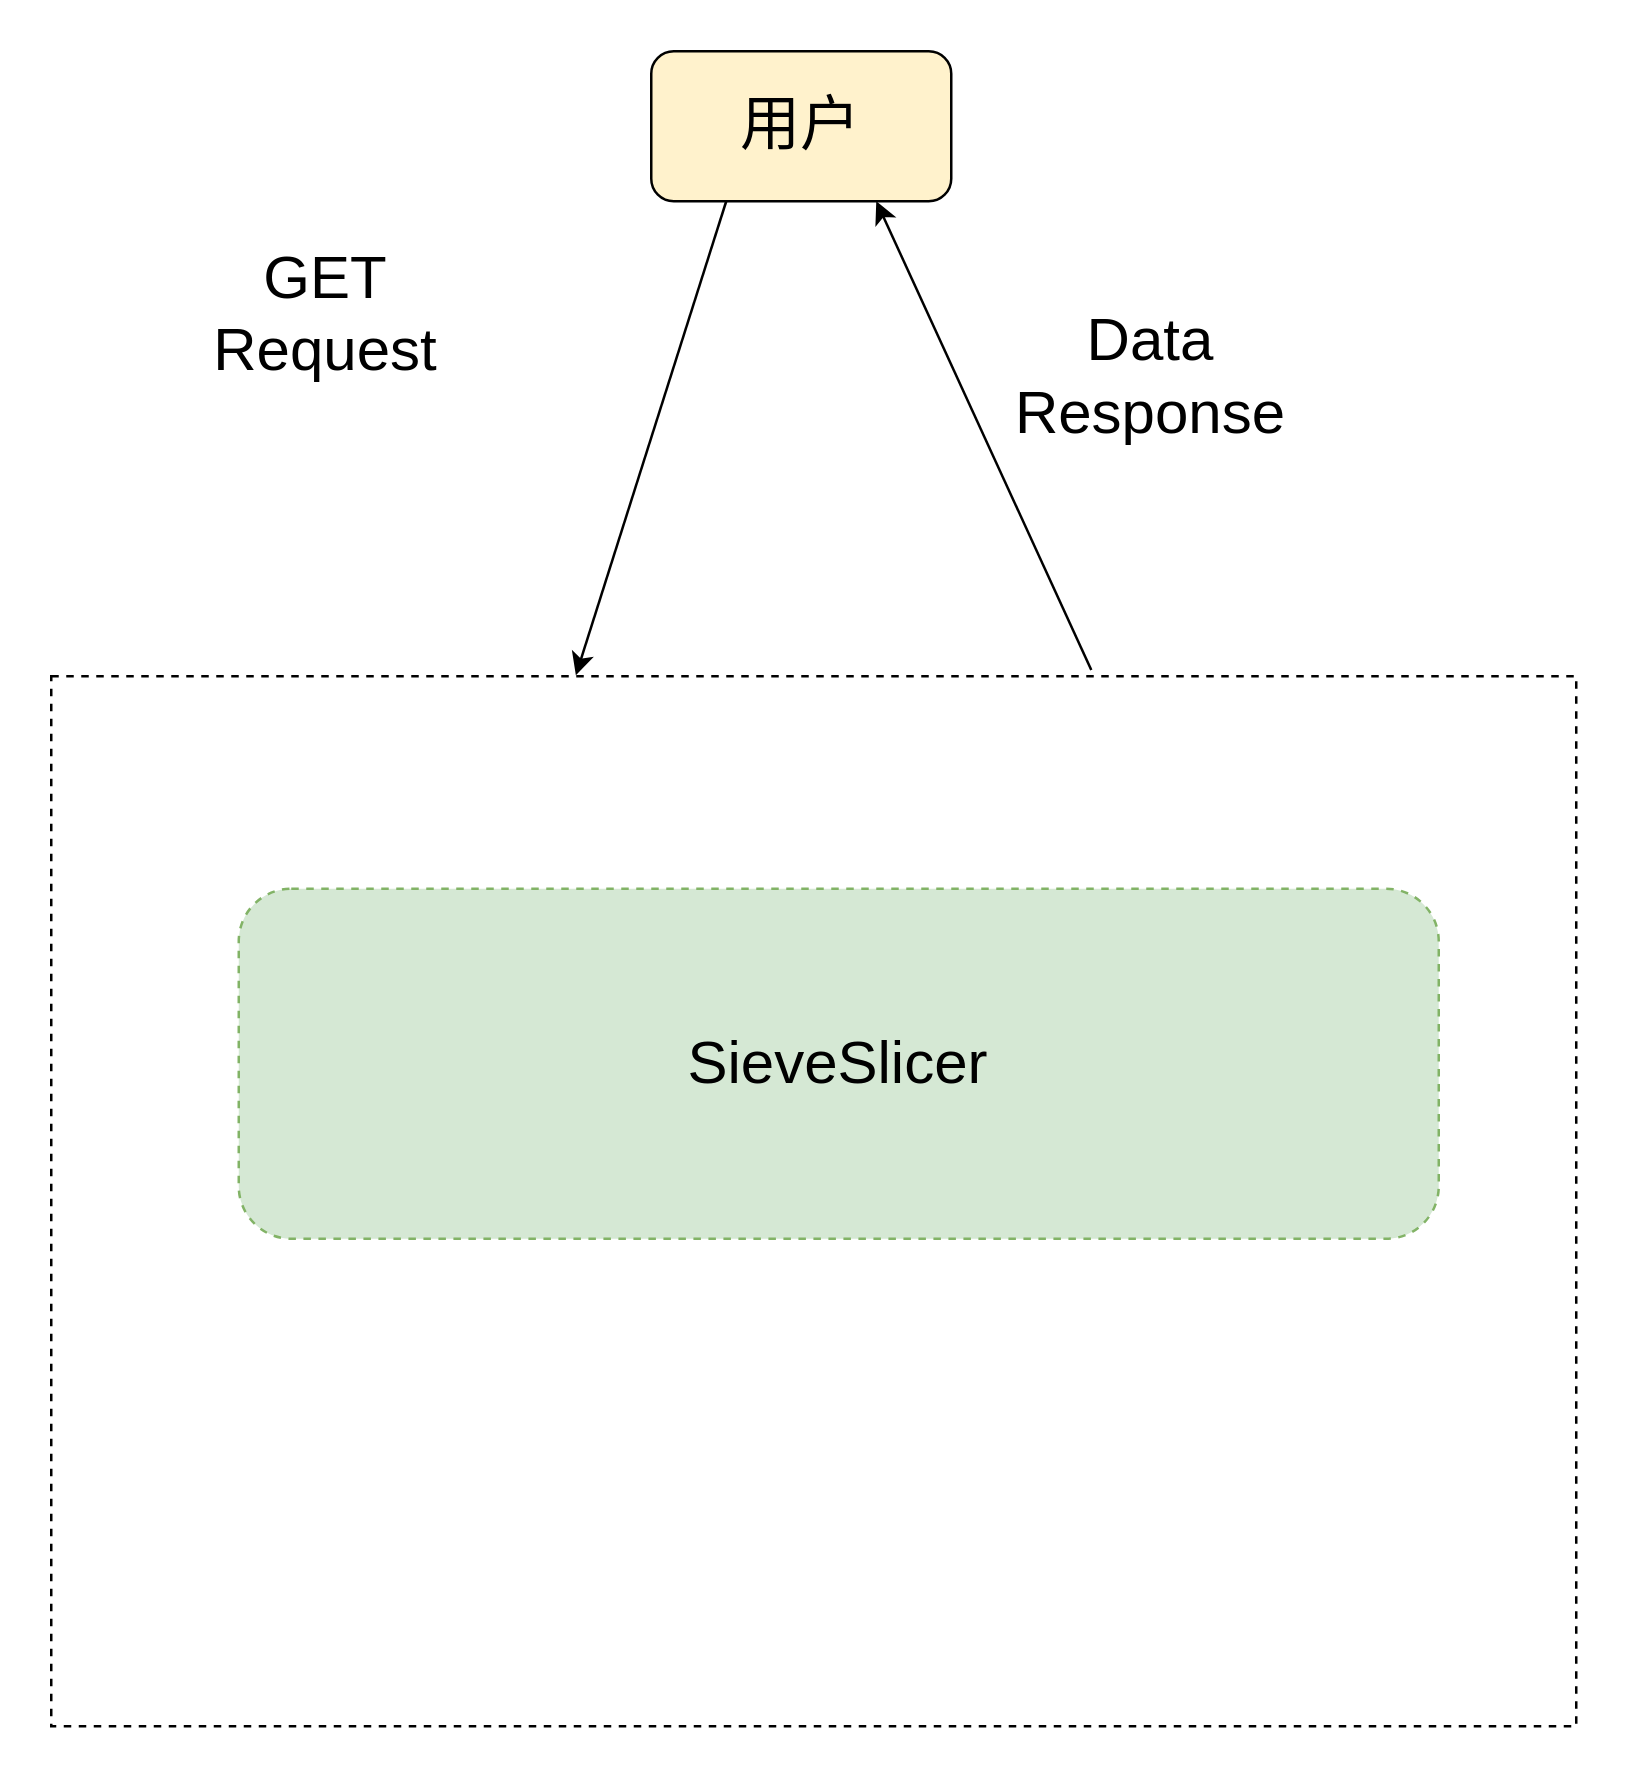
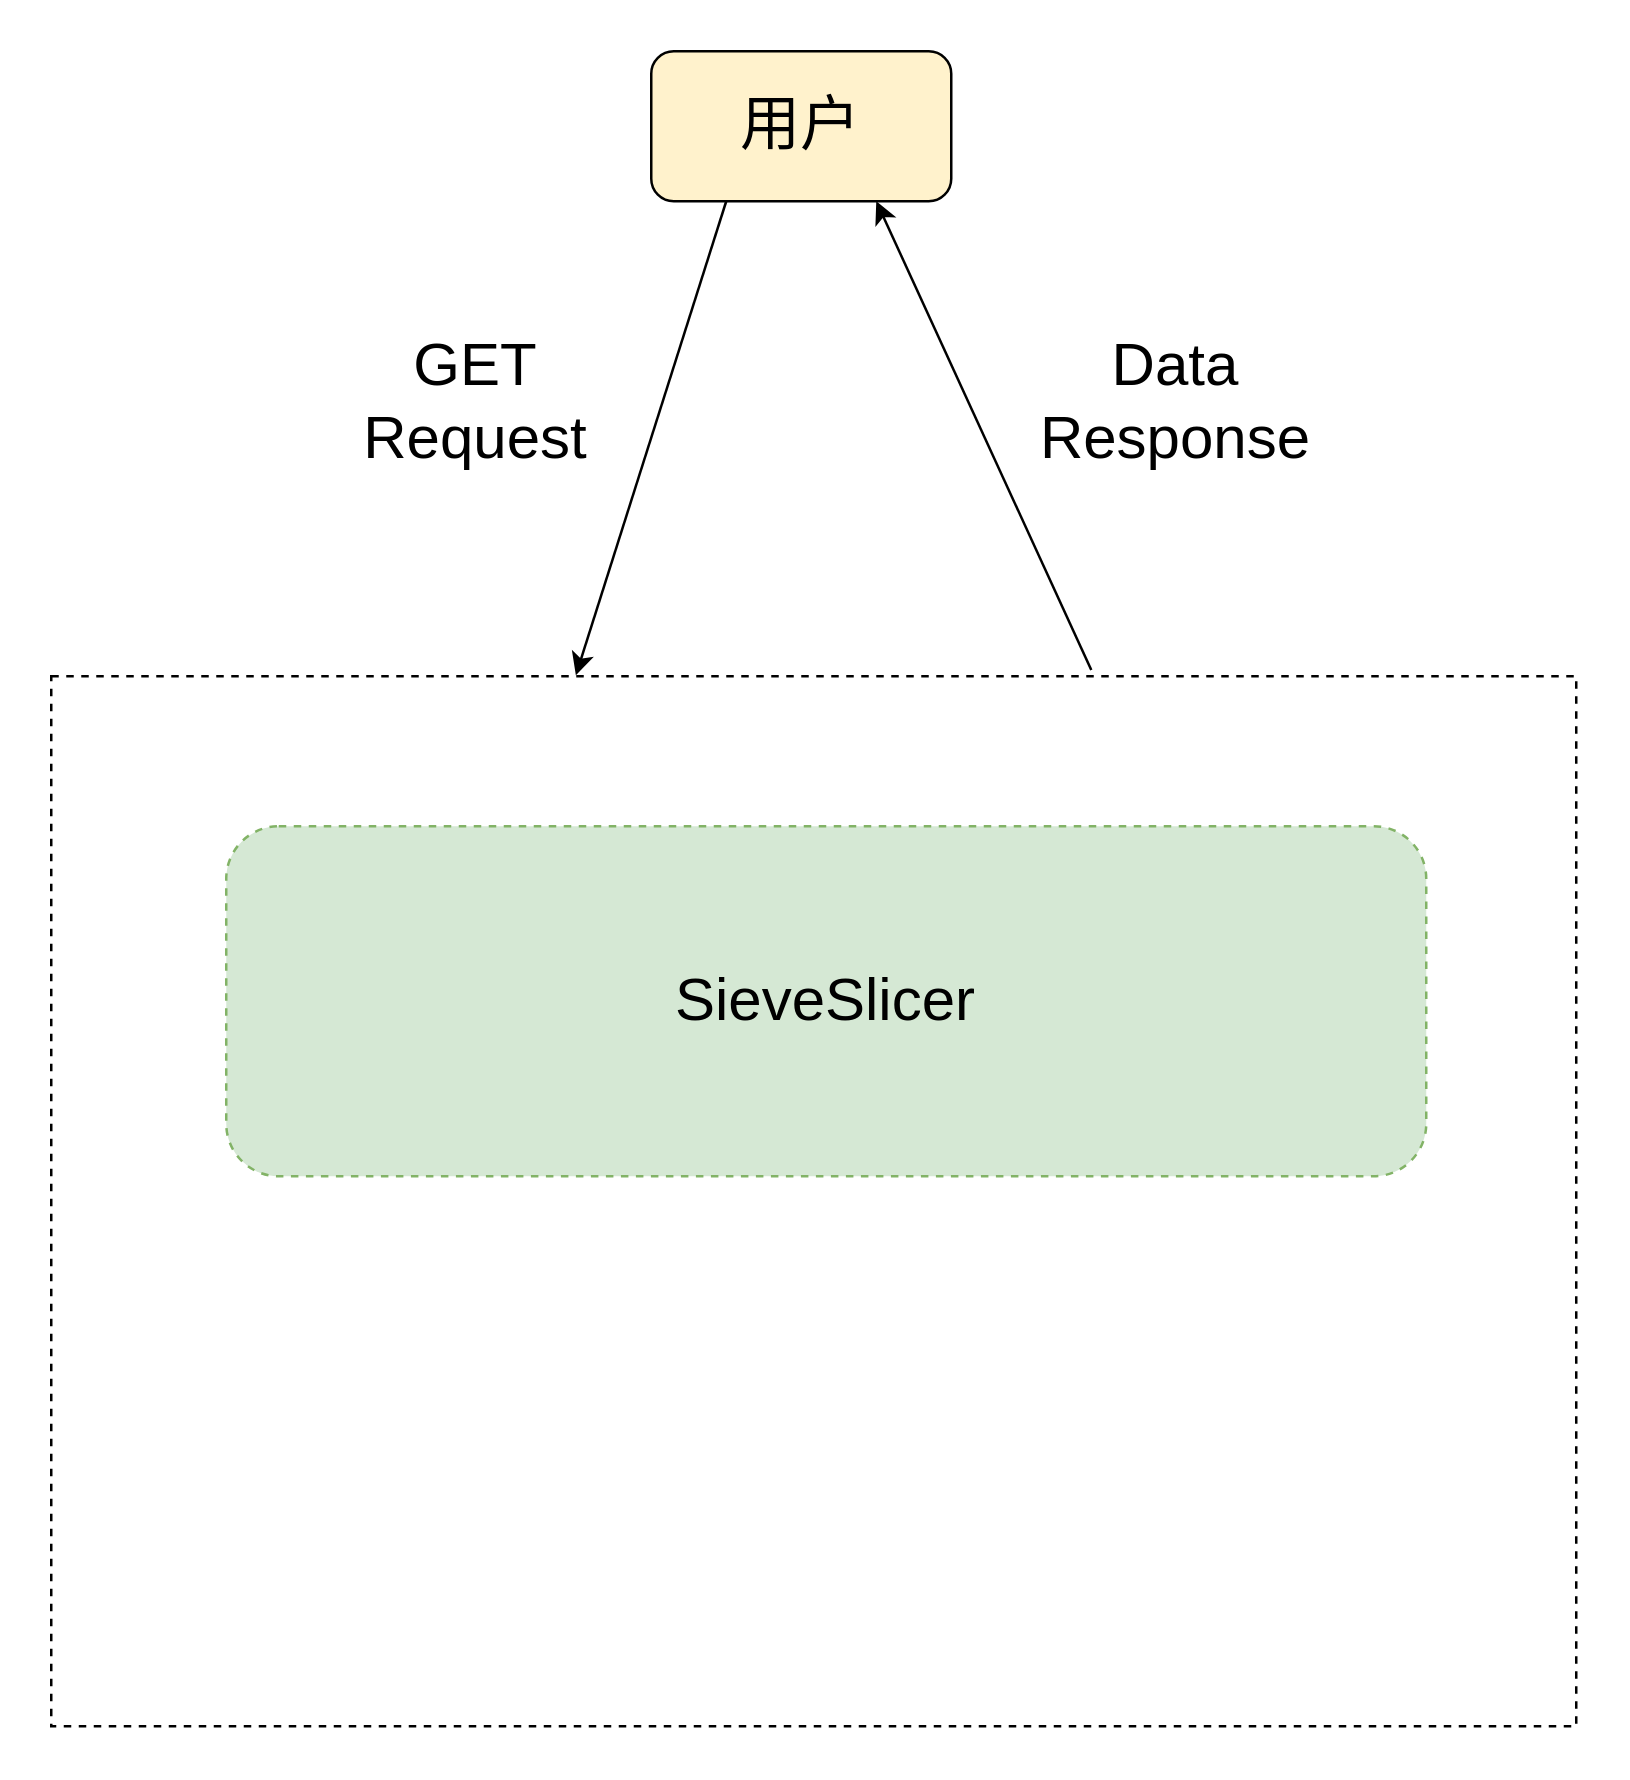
node "GET Request": moved (326, 314) -> (476, 401)
node "Data Response": moved (1151, 376) -> (1176, 401)
node "SieveSlicer": moved (839, 1064) -> (826, 1001)
